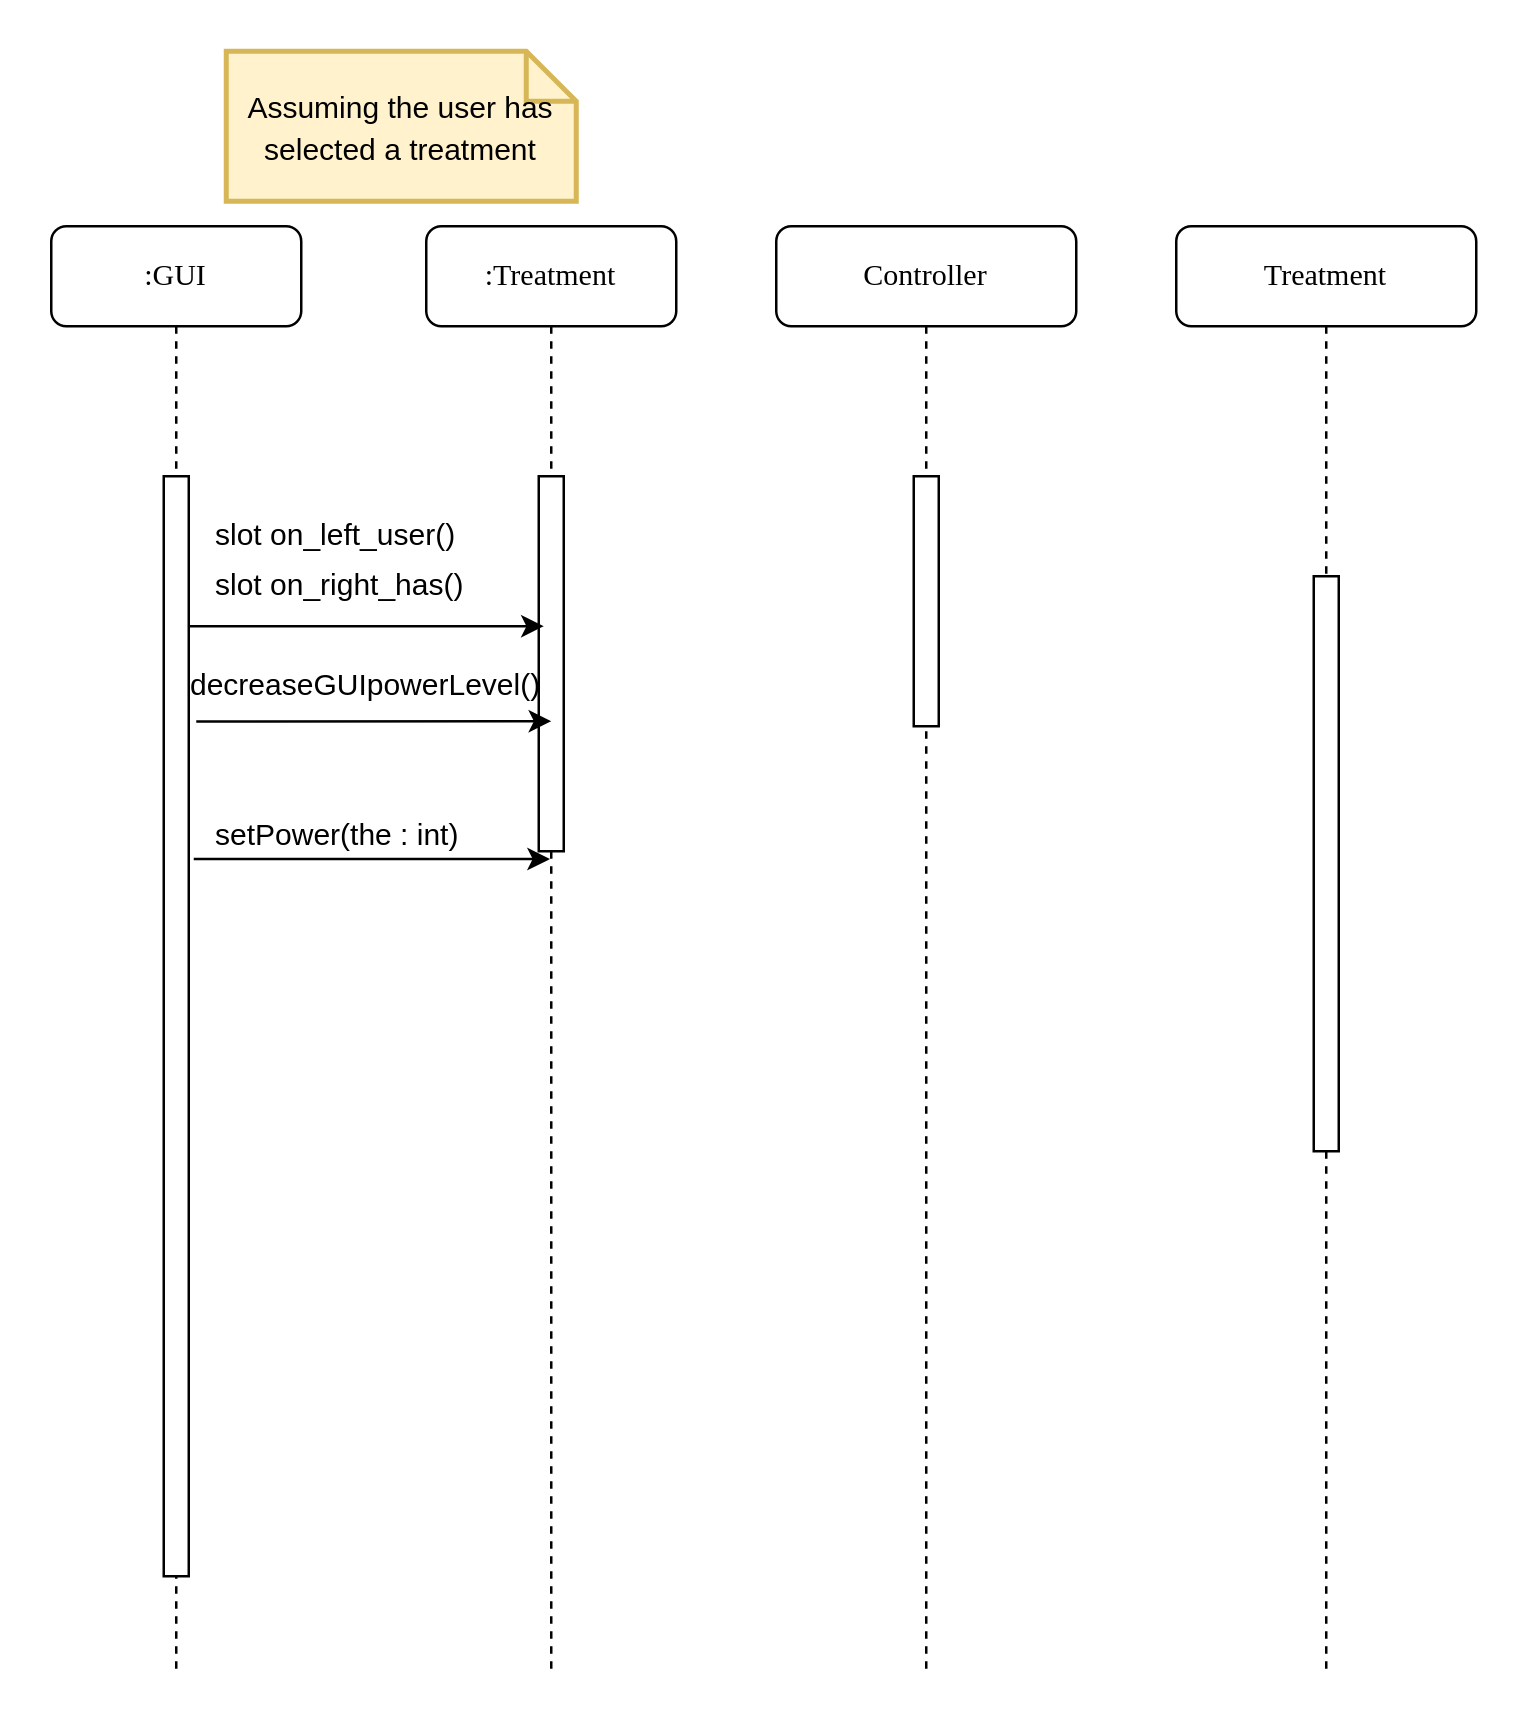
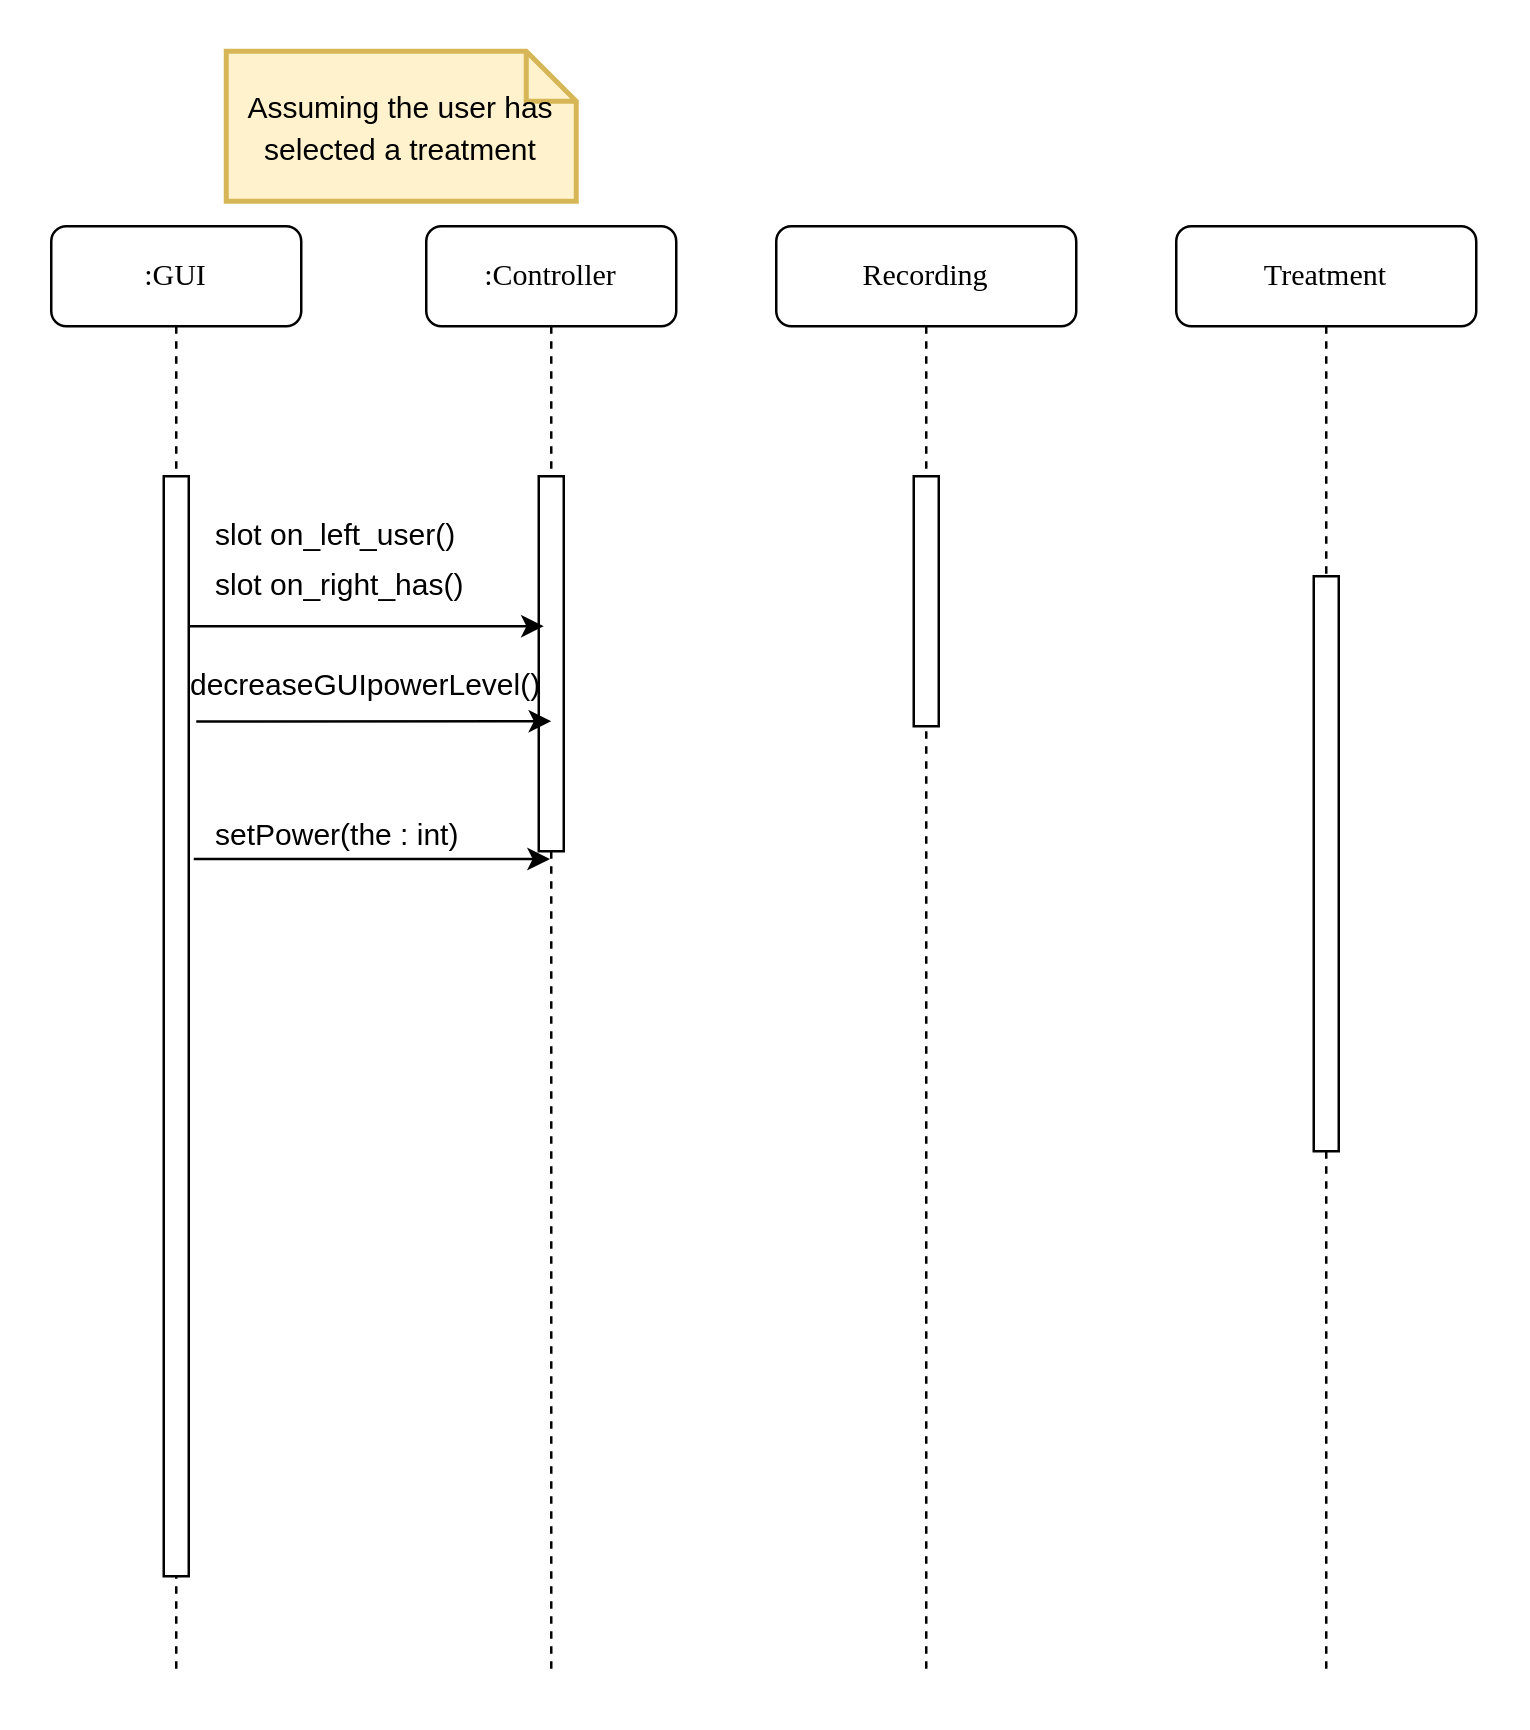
node ":Treatment": label ":Treatment" -> ":Controller"
node "Controller": label "Controller" -> "Recording"
